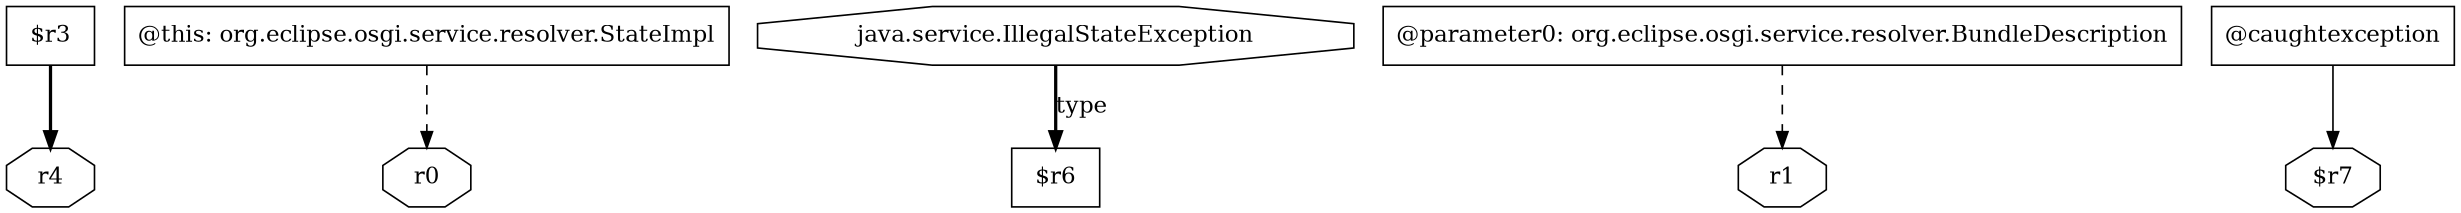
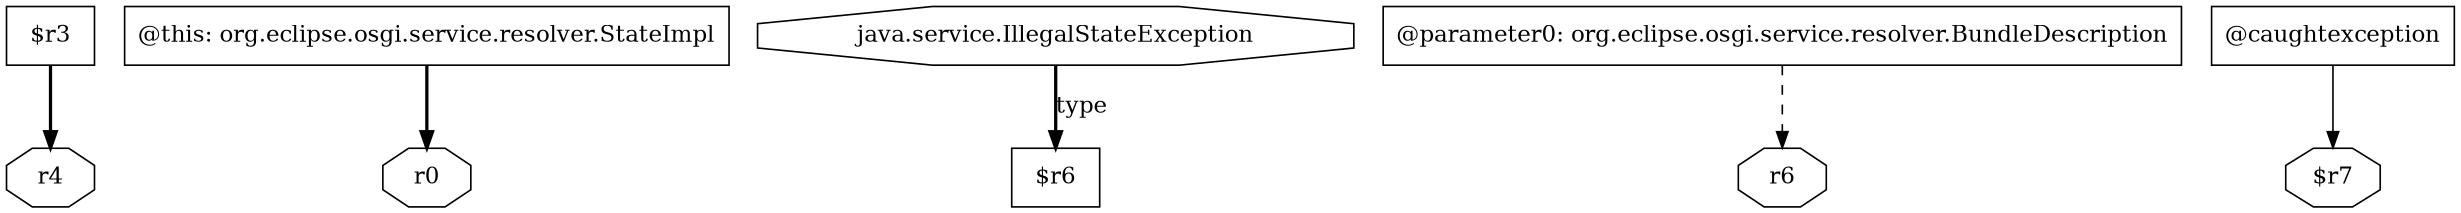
edge "@this: org.eclipse.osgi.service.resolver.StateImpl" -> "r0": style dashed -> bold
node "r1": label "r1" -> "r6"
